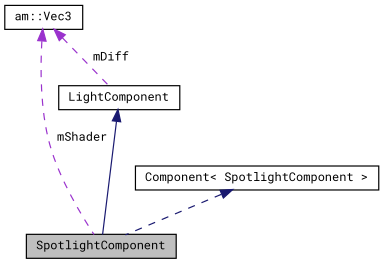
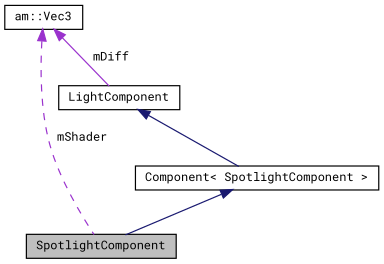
edge "LightComponent" -> "am::Vec3": style dashed -> solid
edge "SpotlightComponent" -> "LightComponent": now "Component< SpotlightComponent >" -> "LightComponent"
edge "SpotlightComponent" -> "Component< SpotlightComponent >": style dashed -> solid
